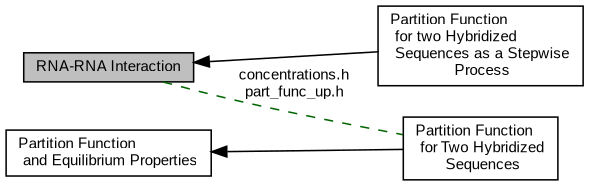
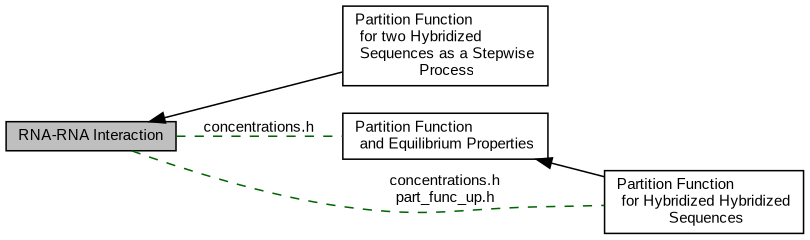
edge "RNA-RNA Interaction" -- "Partition Function and Equilibrium Properties": added, label "concentrations.h"
node "Partition Function for Two Hybridized Sequences": label "Partition Function for Two Hybridized Sequences" -> "Partition Function for Hybridized Hybridized Sequences"
